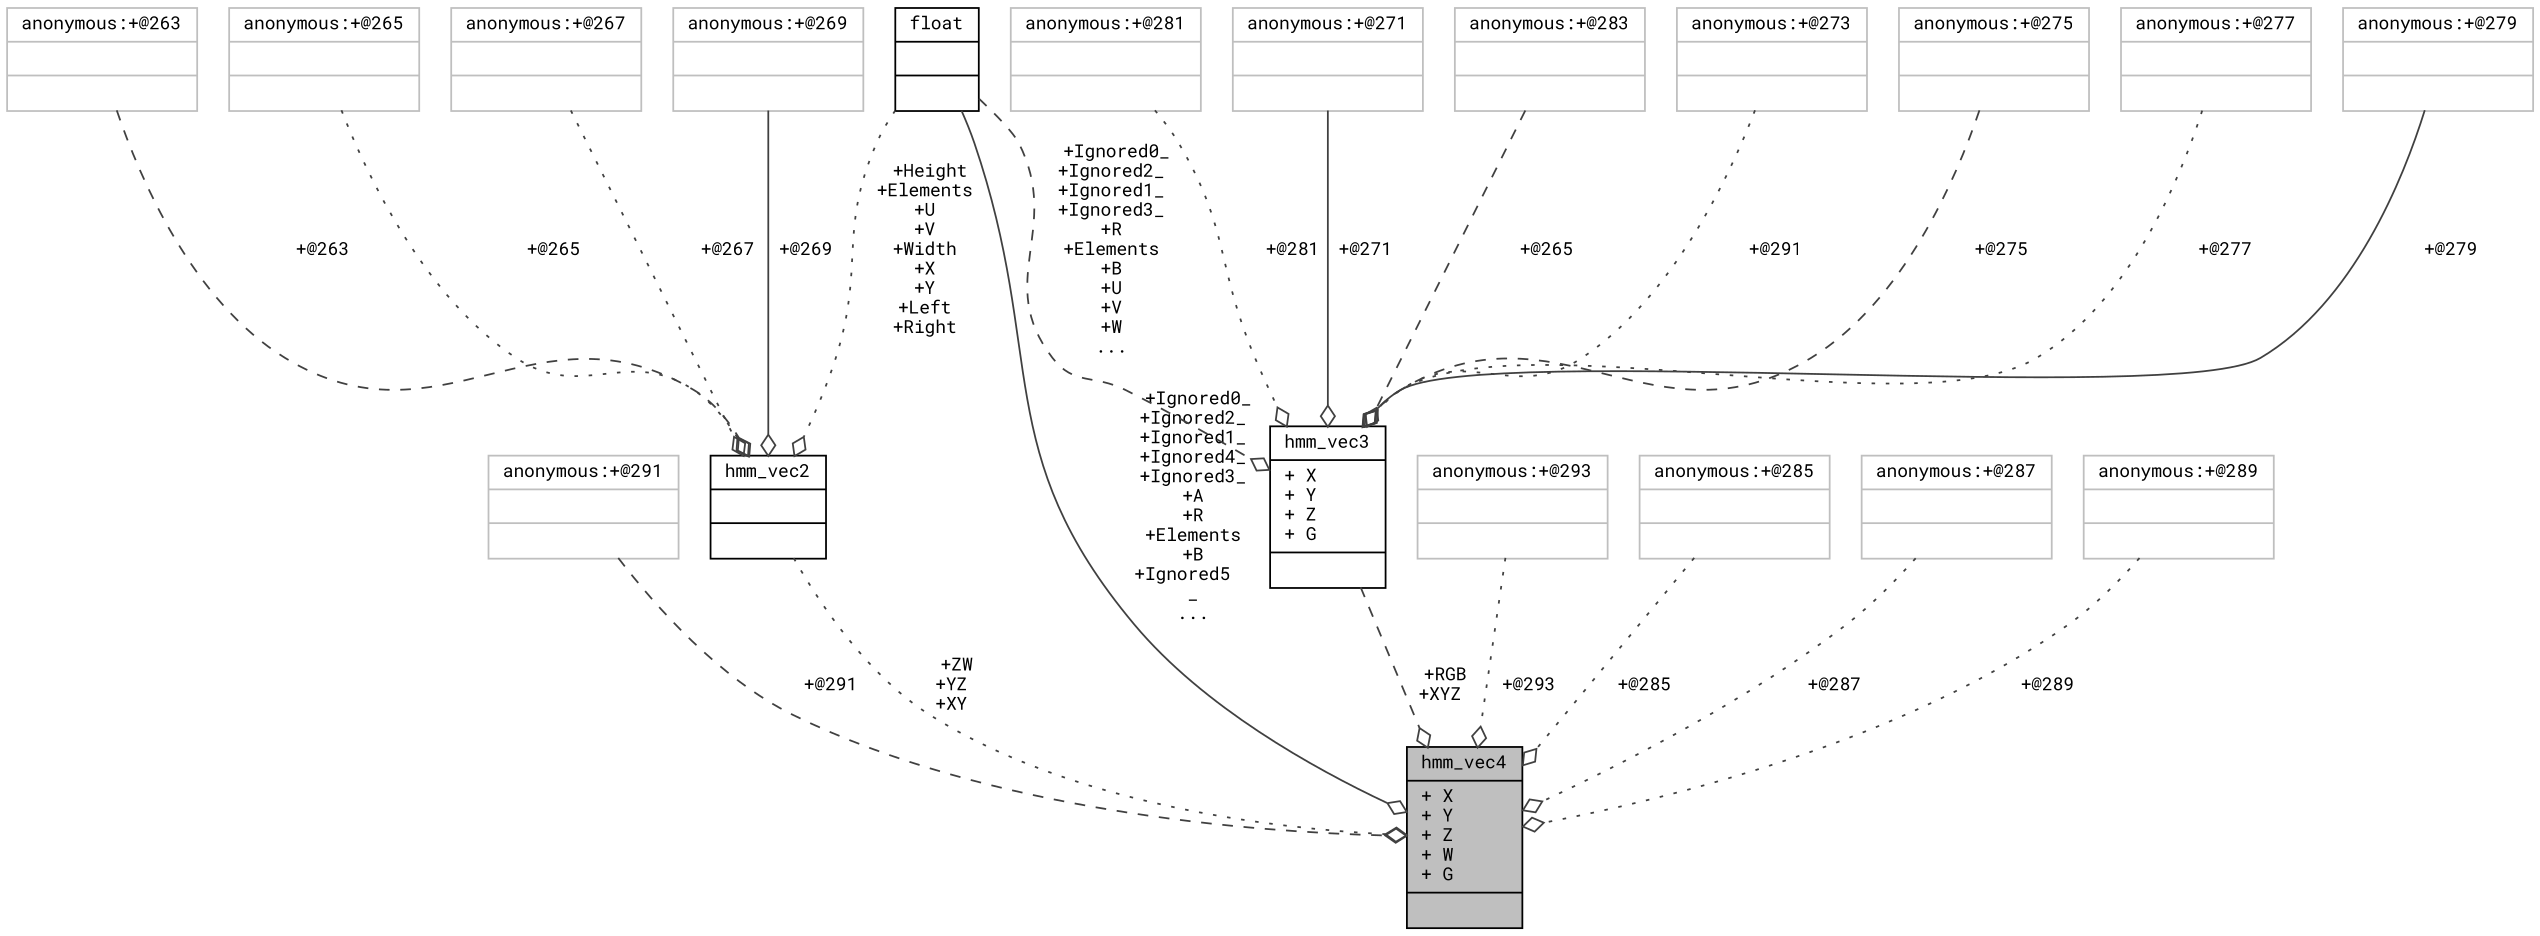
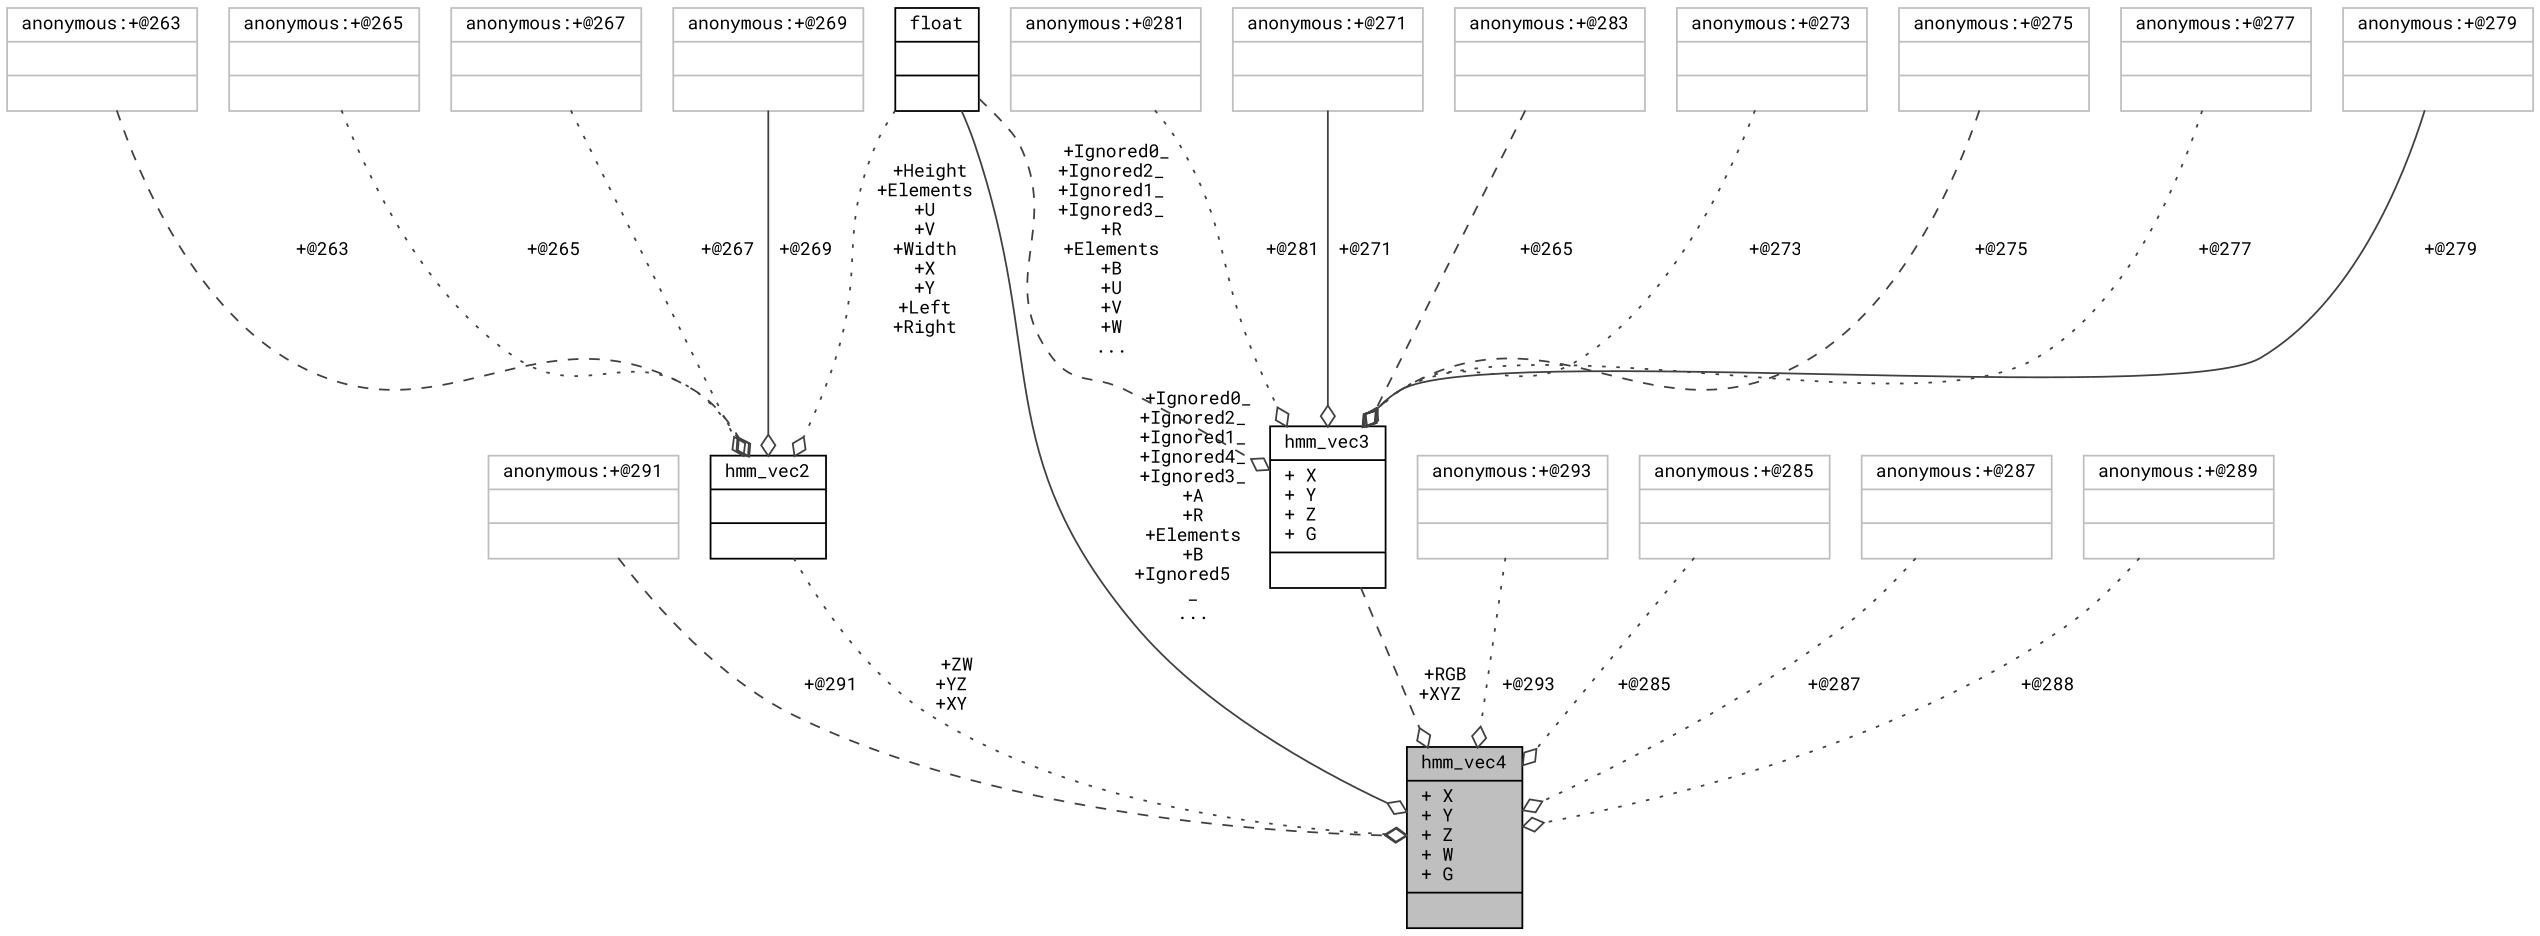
edge "anonymous:+@273" -> "hmm_vec3": label " +@291" -> " +@273"
edge "anonymous:+@289" -> "hmm_vec4": label " +@289" -> " +@288"
